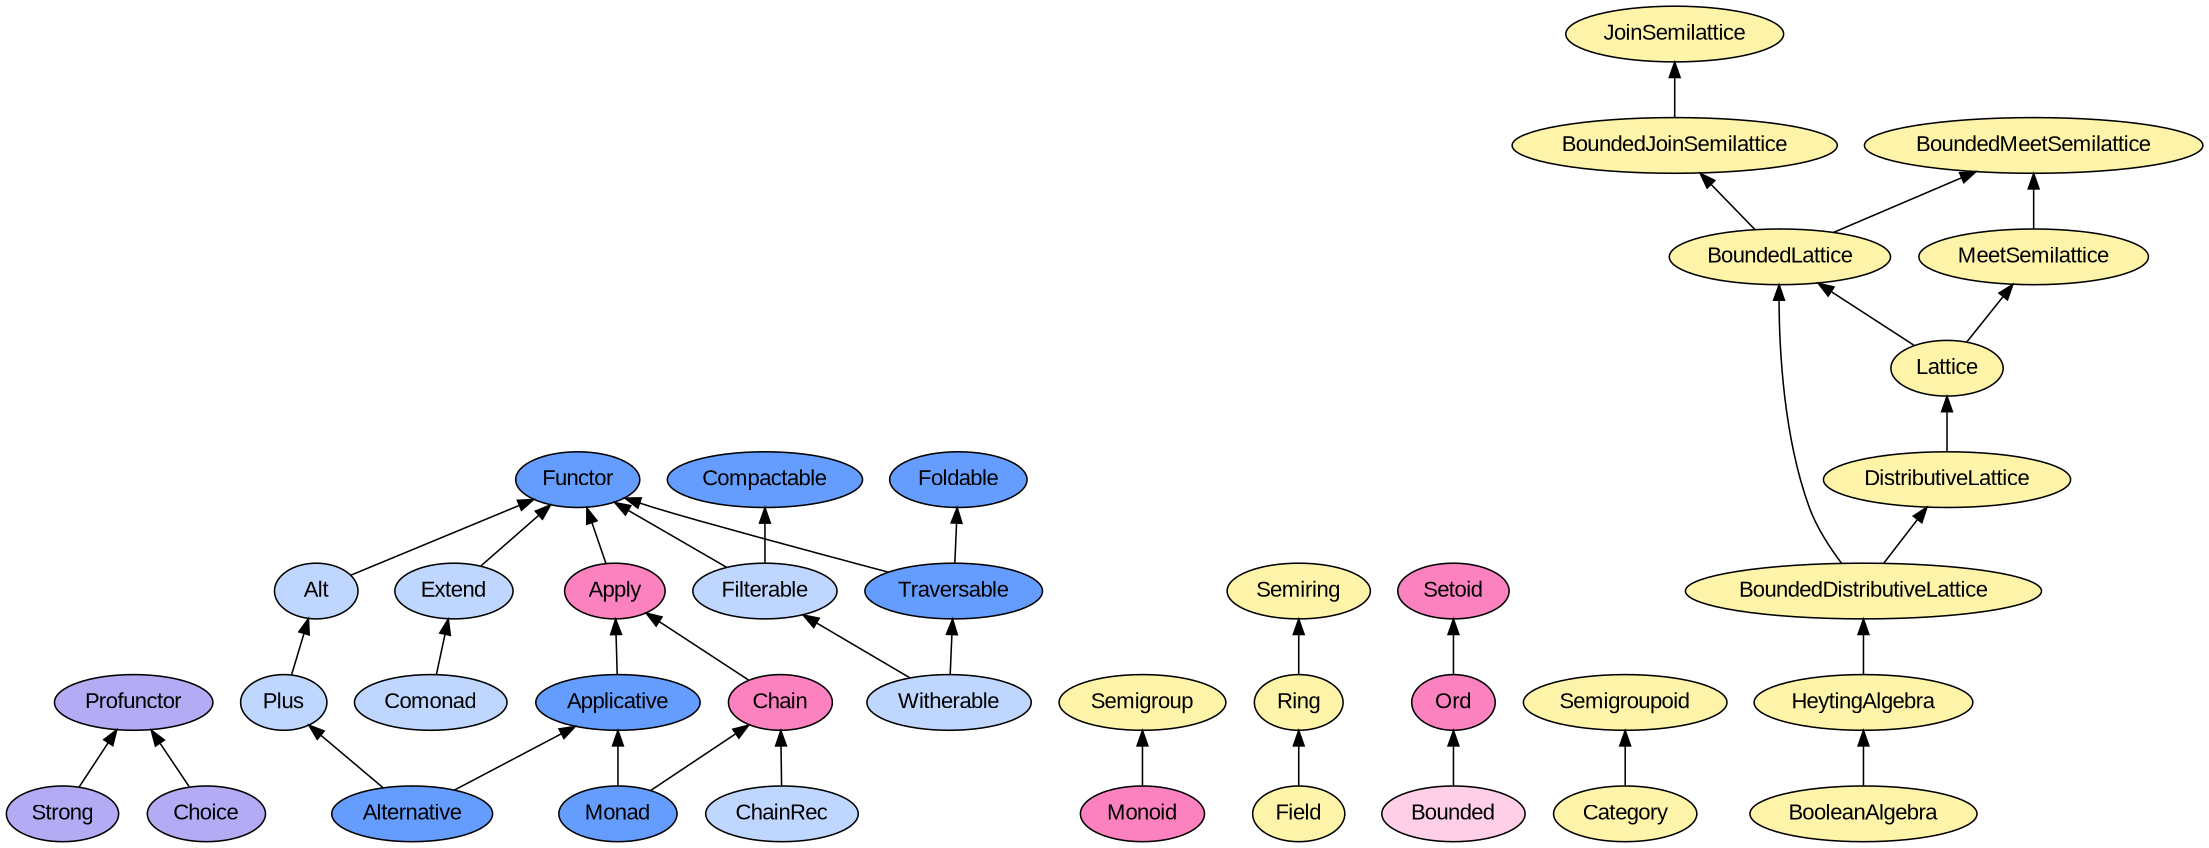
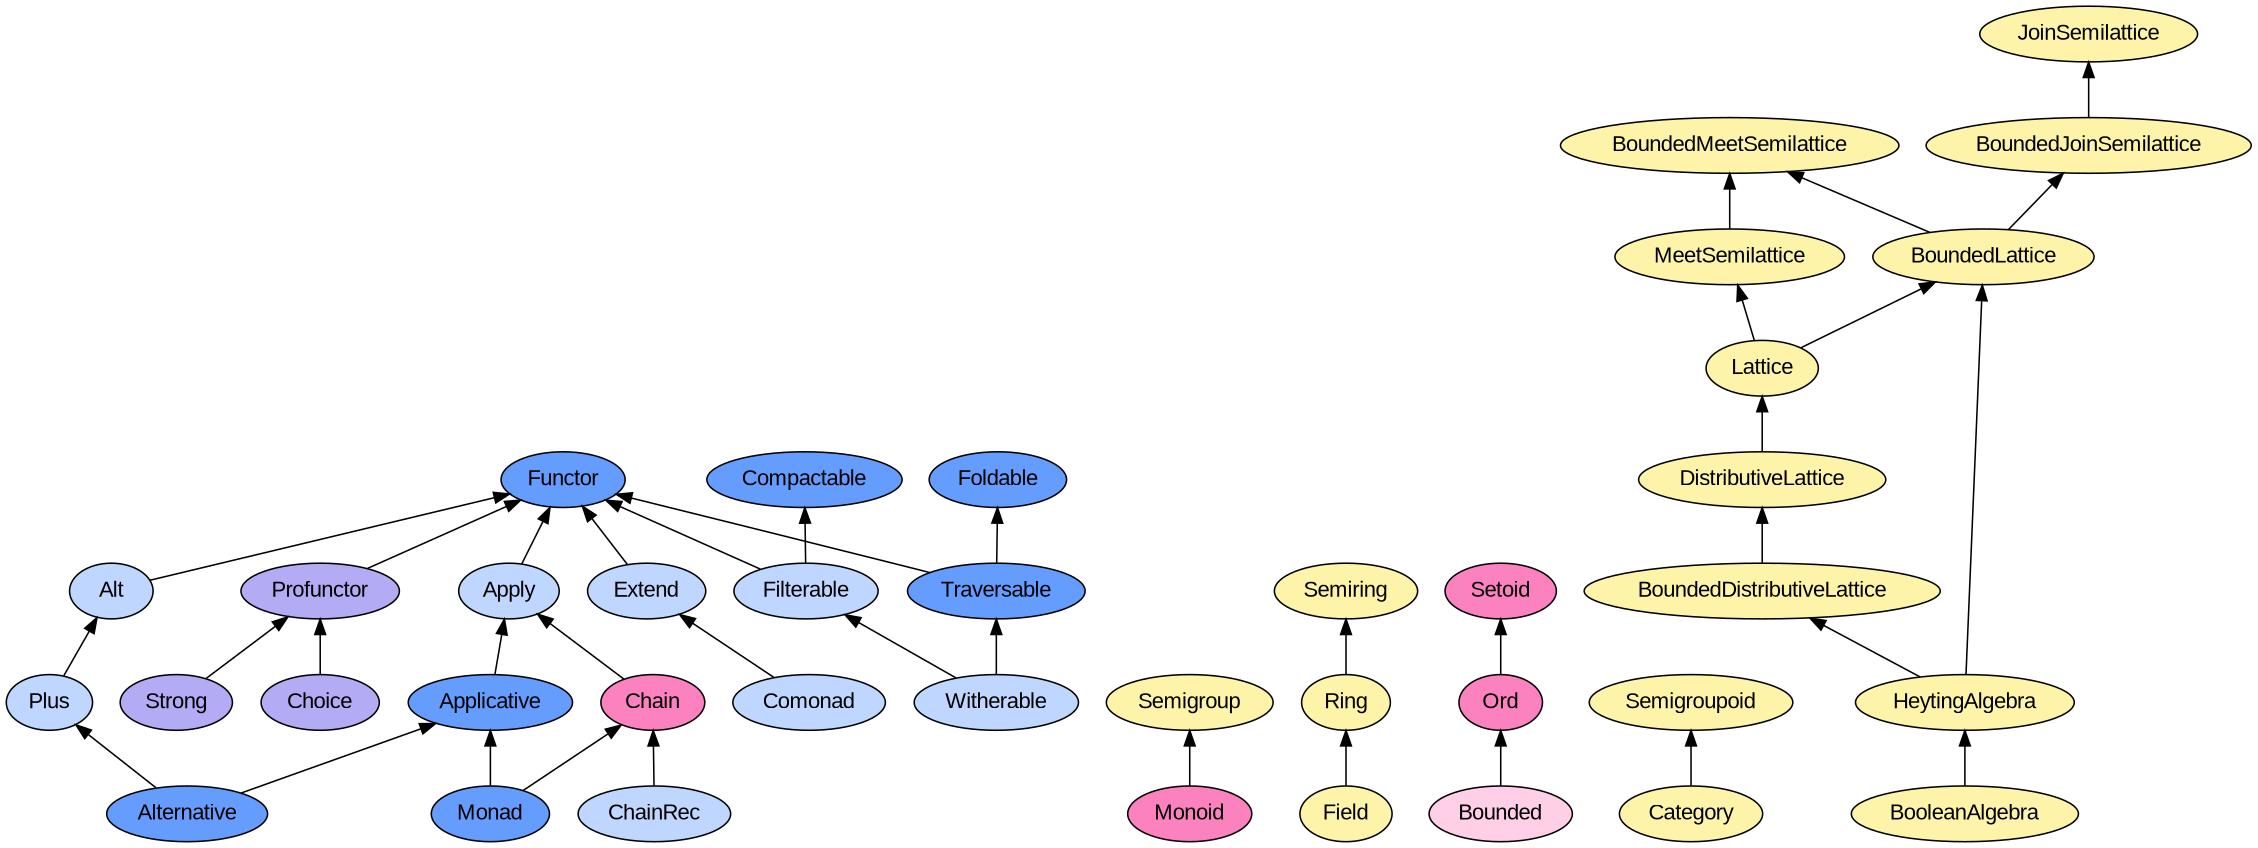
edge "BoundedDistributiveLattice" -> "BoundedLattice": now "HeytingAlgebra" -> "BoundedLattice"
edge "Profunctor" -> "Functor": added
node "Apply": fillcolor #fc81bf -> #bfd7ff
